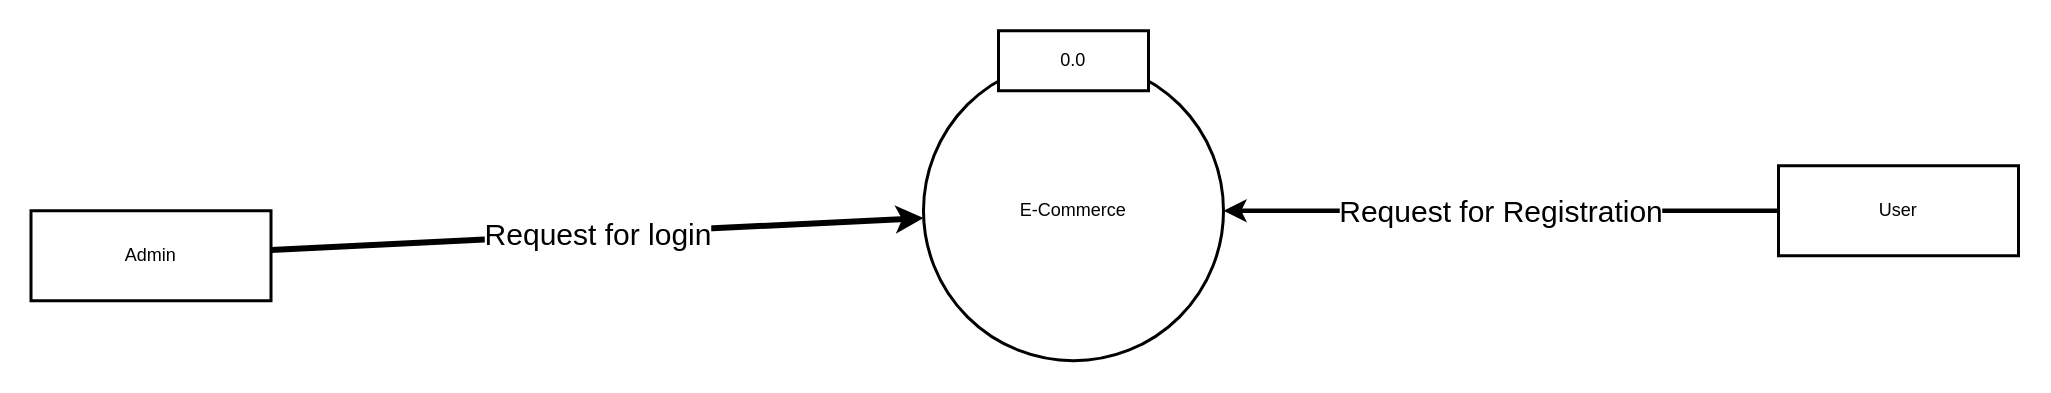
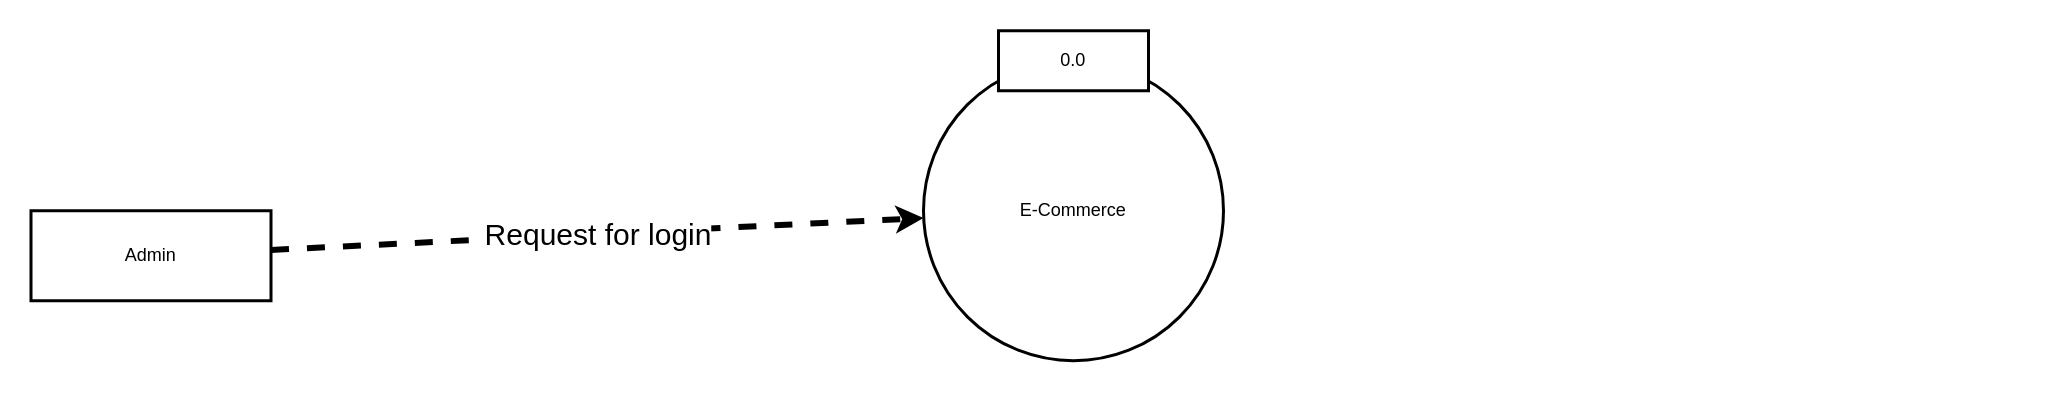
edge "User" -> "E-Commerce": removed, label "Request for Registration"
node "User": removed
edge "Admin" -> "E-Commerce": style solid -> dashed
